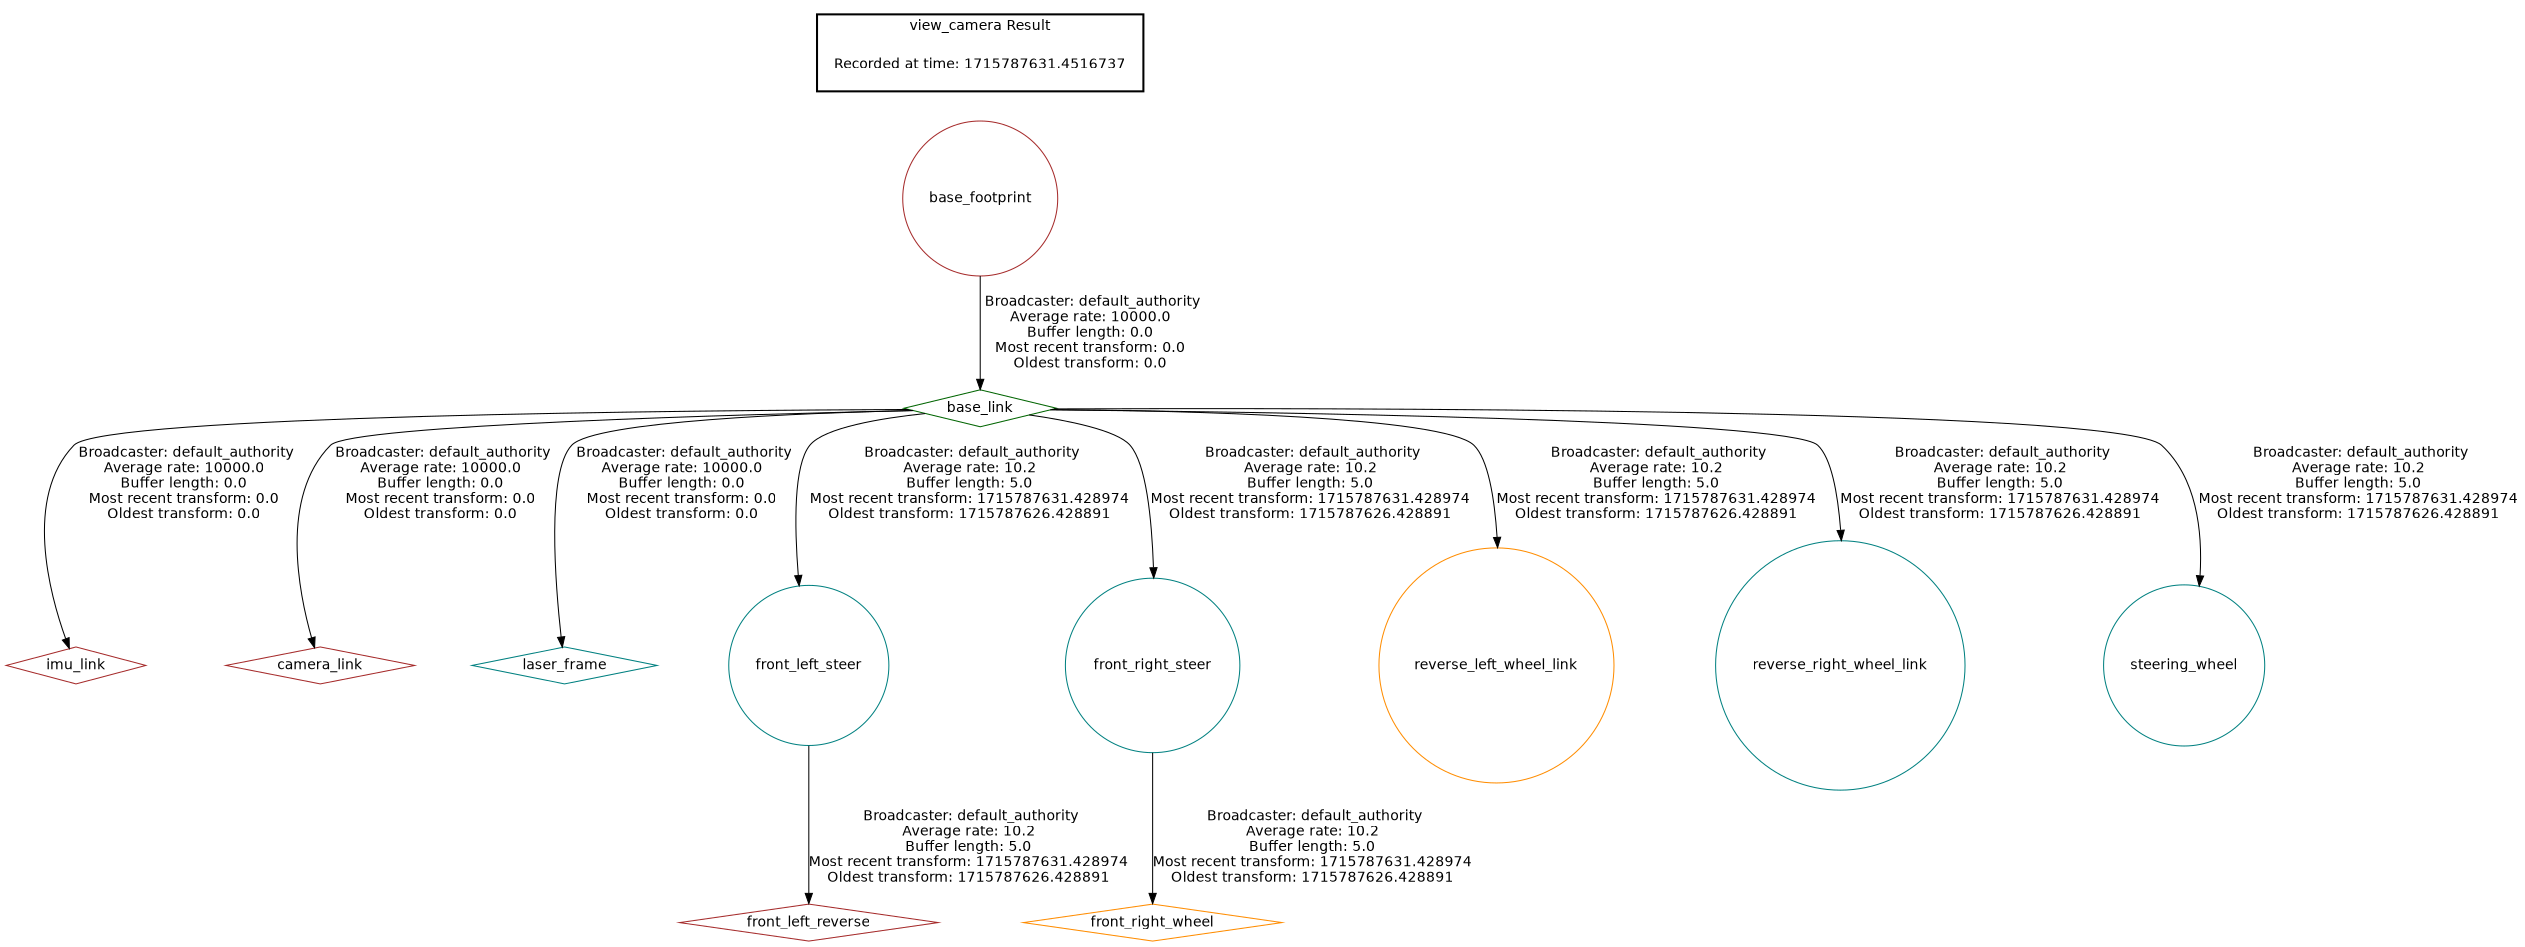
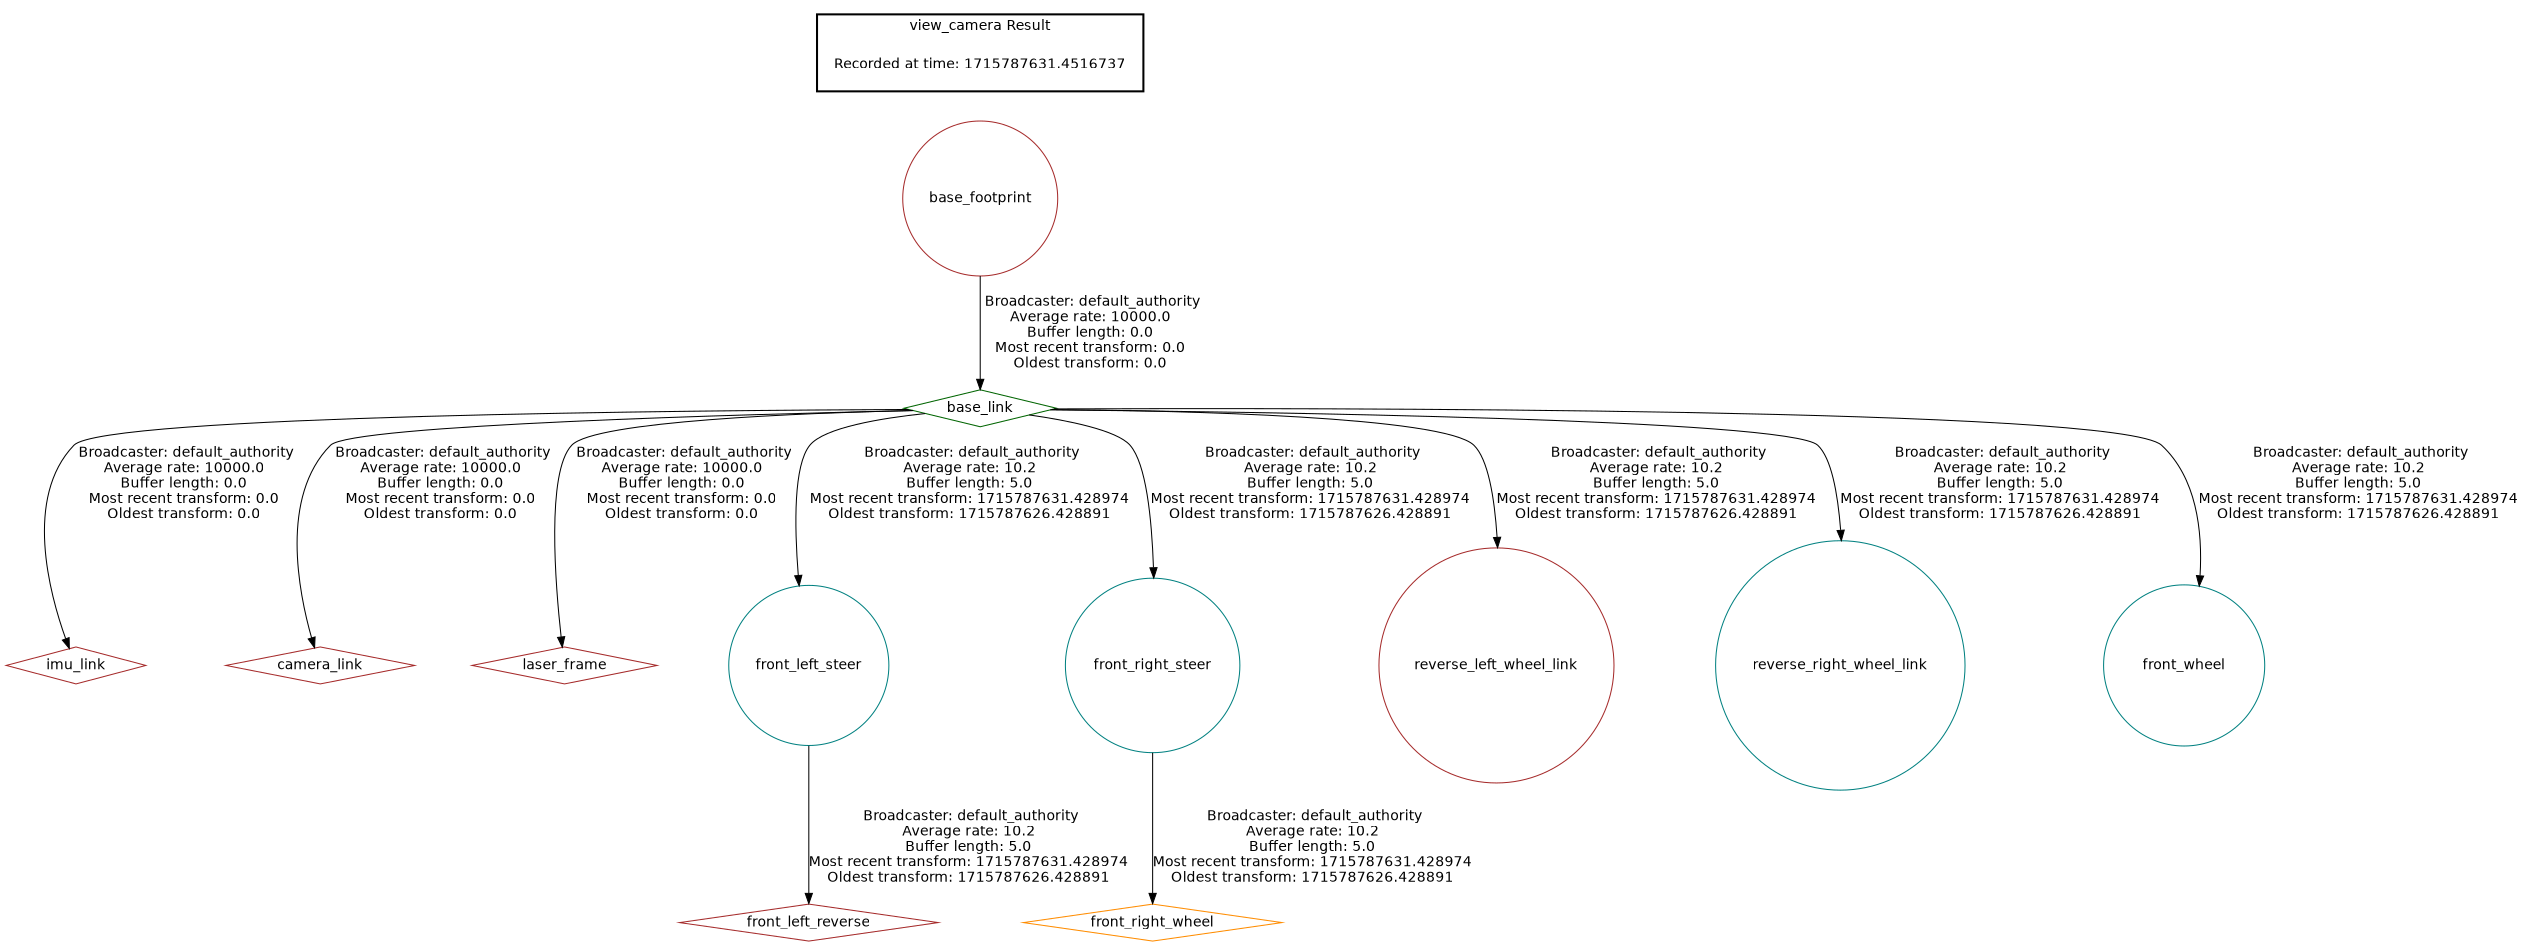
node "laser_frame": color teal -> brown
node "reverse_left_wheel_link": color darkorange -> brown
node "steering_wheel": label "steering_wheel" -> "front_wheel"
